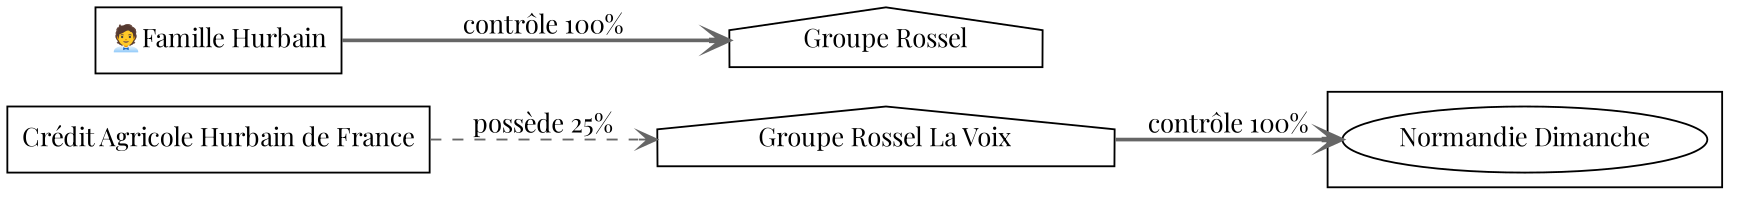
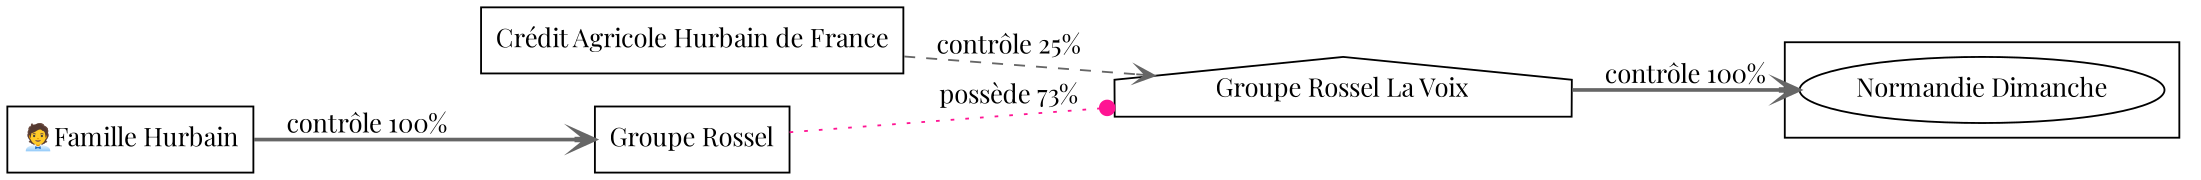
node "Groupe Rossel": shape house -> box
edge "Groupe Rossel" -> "Groupe Rossel La Voix": added, label "possède 73%"
edge "Crédit Agricole Hurbain de France" -> "Groupe Rossel La Voix": label "possède 25%" -> "contrôle 25%"
